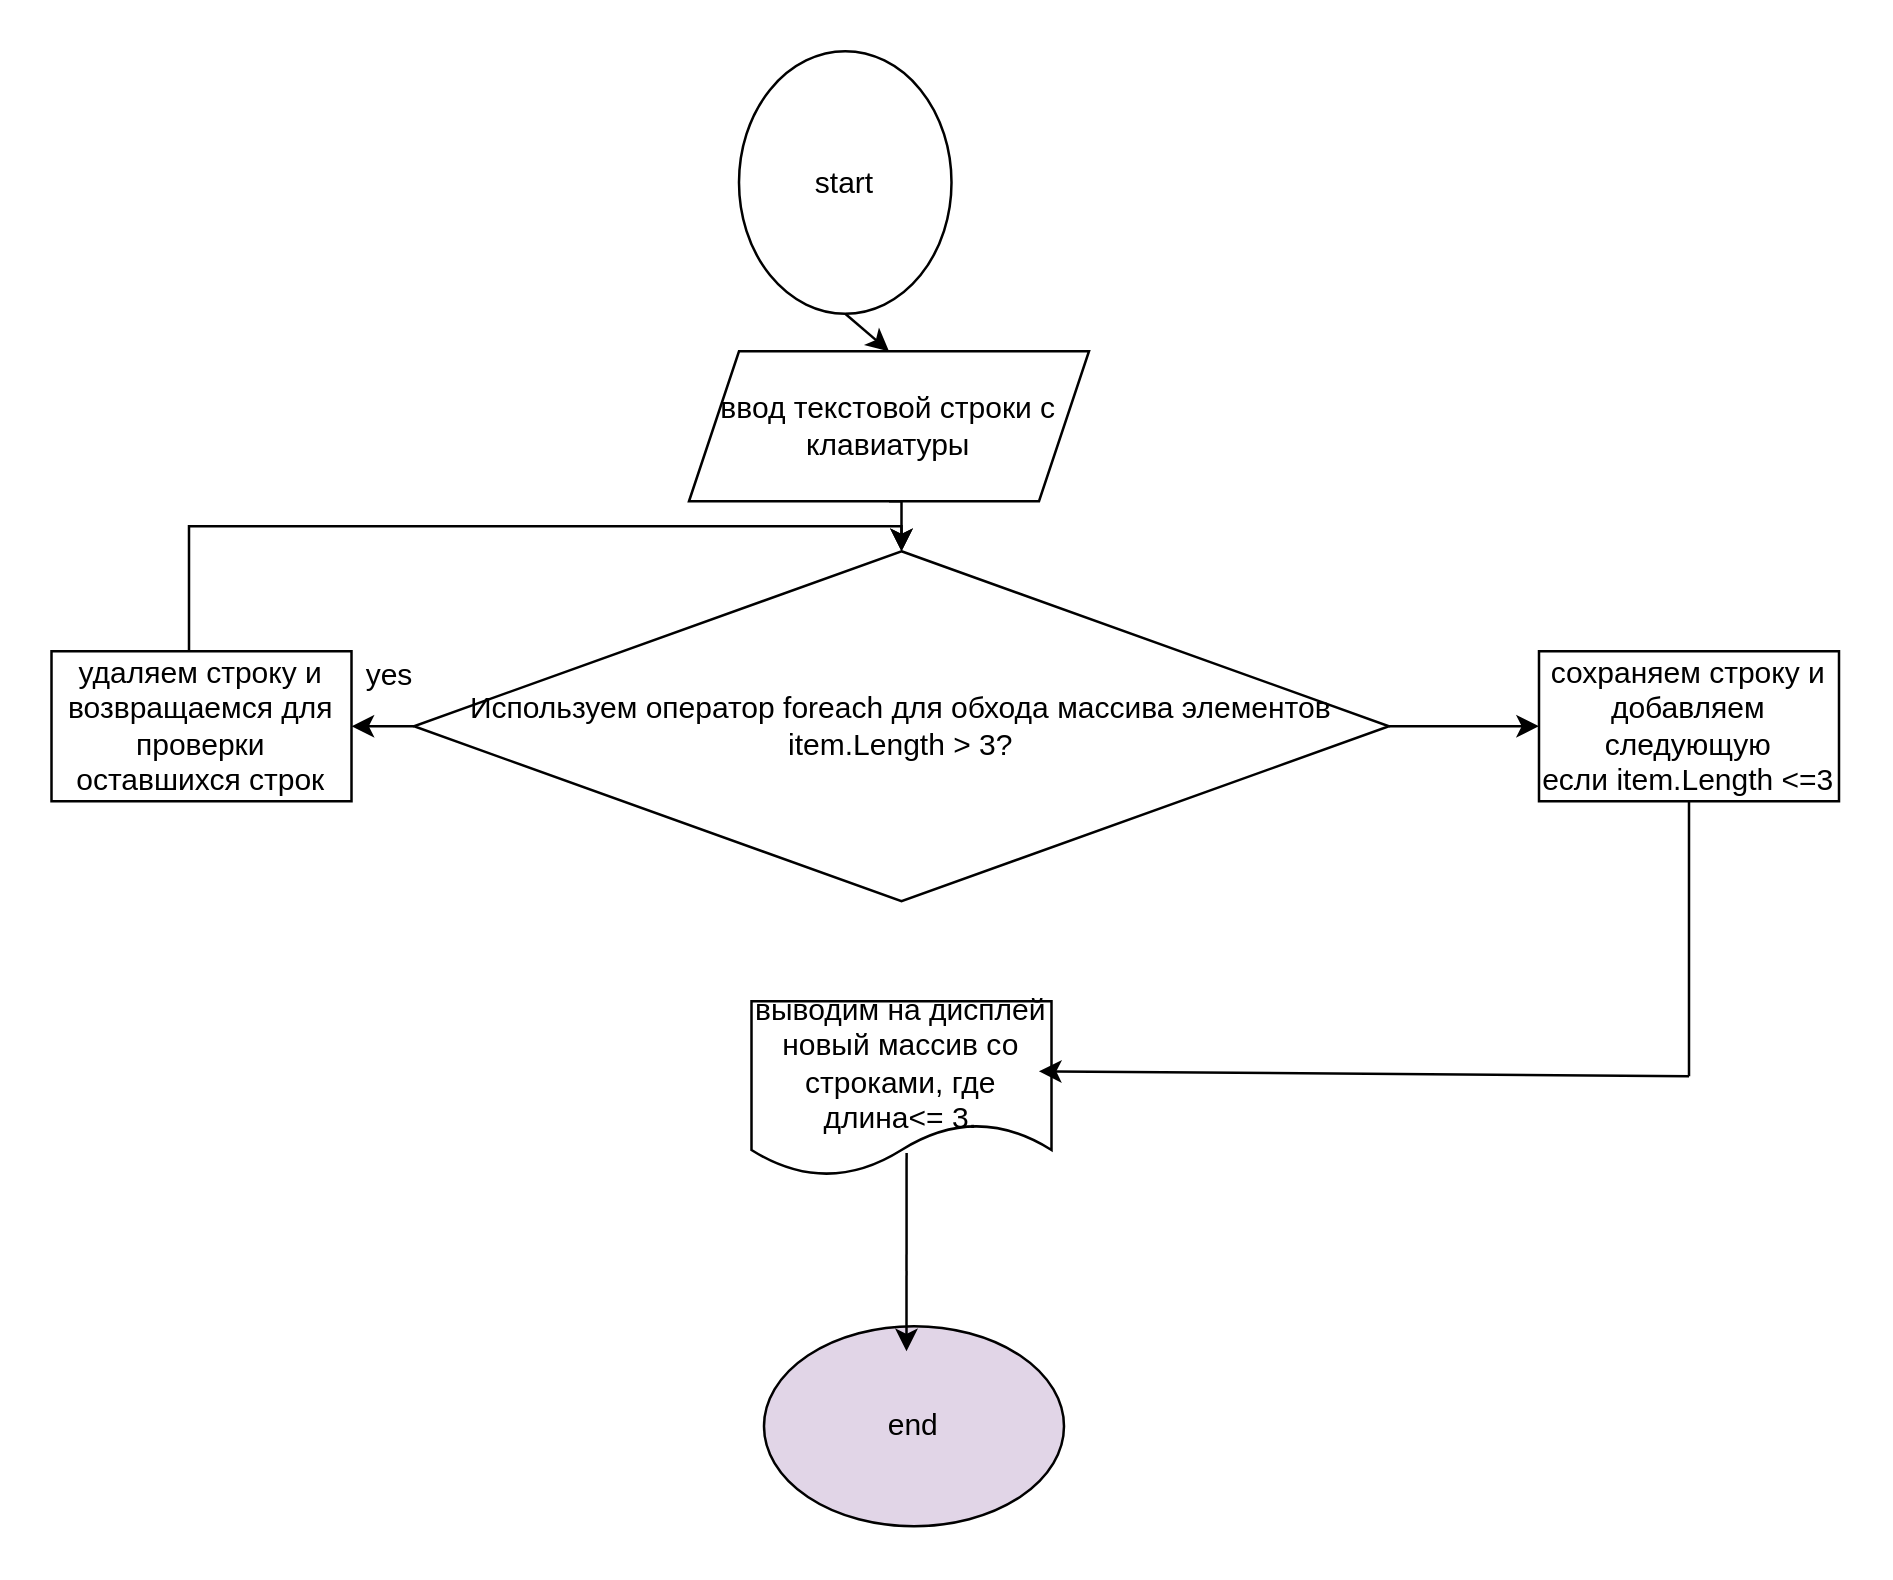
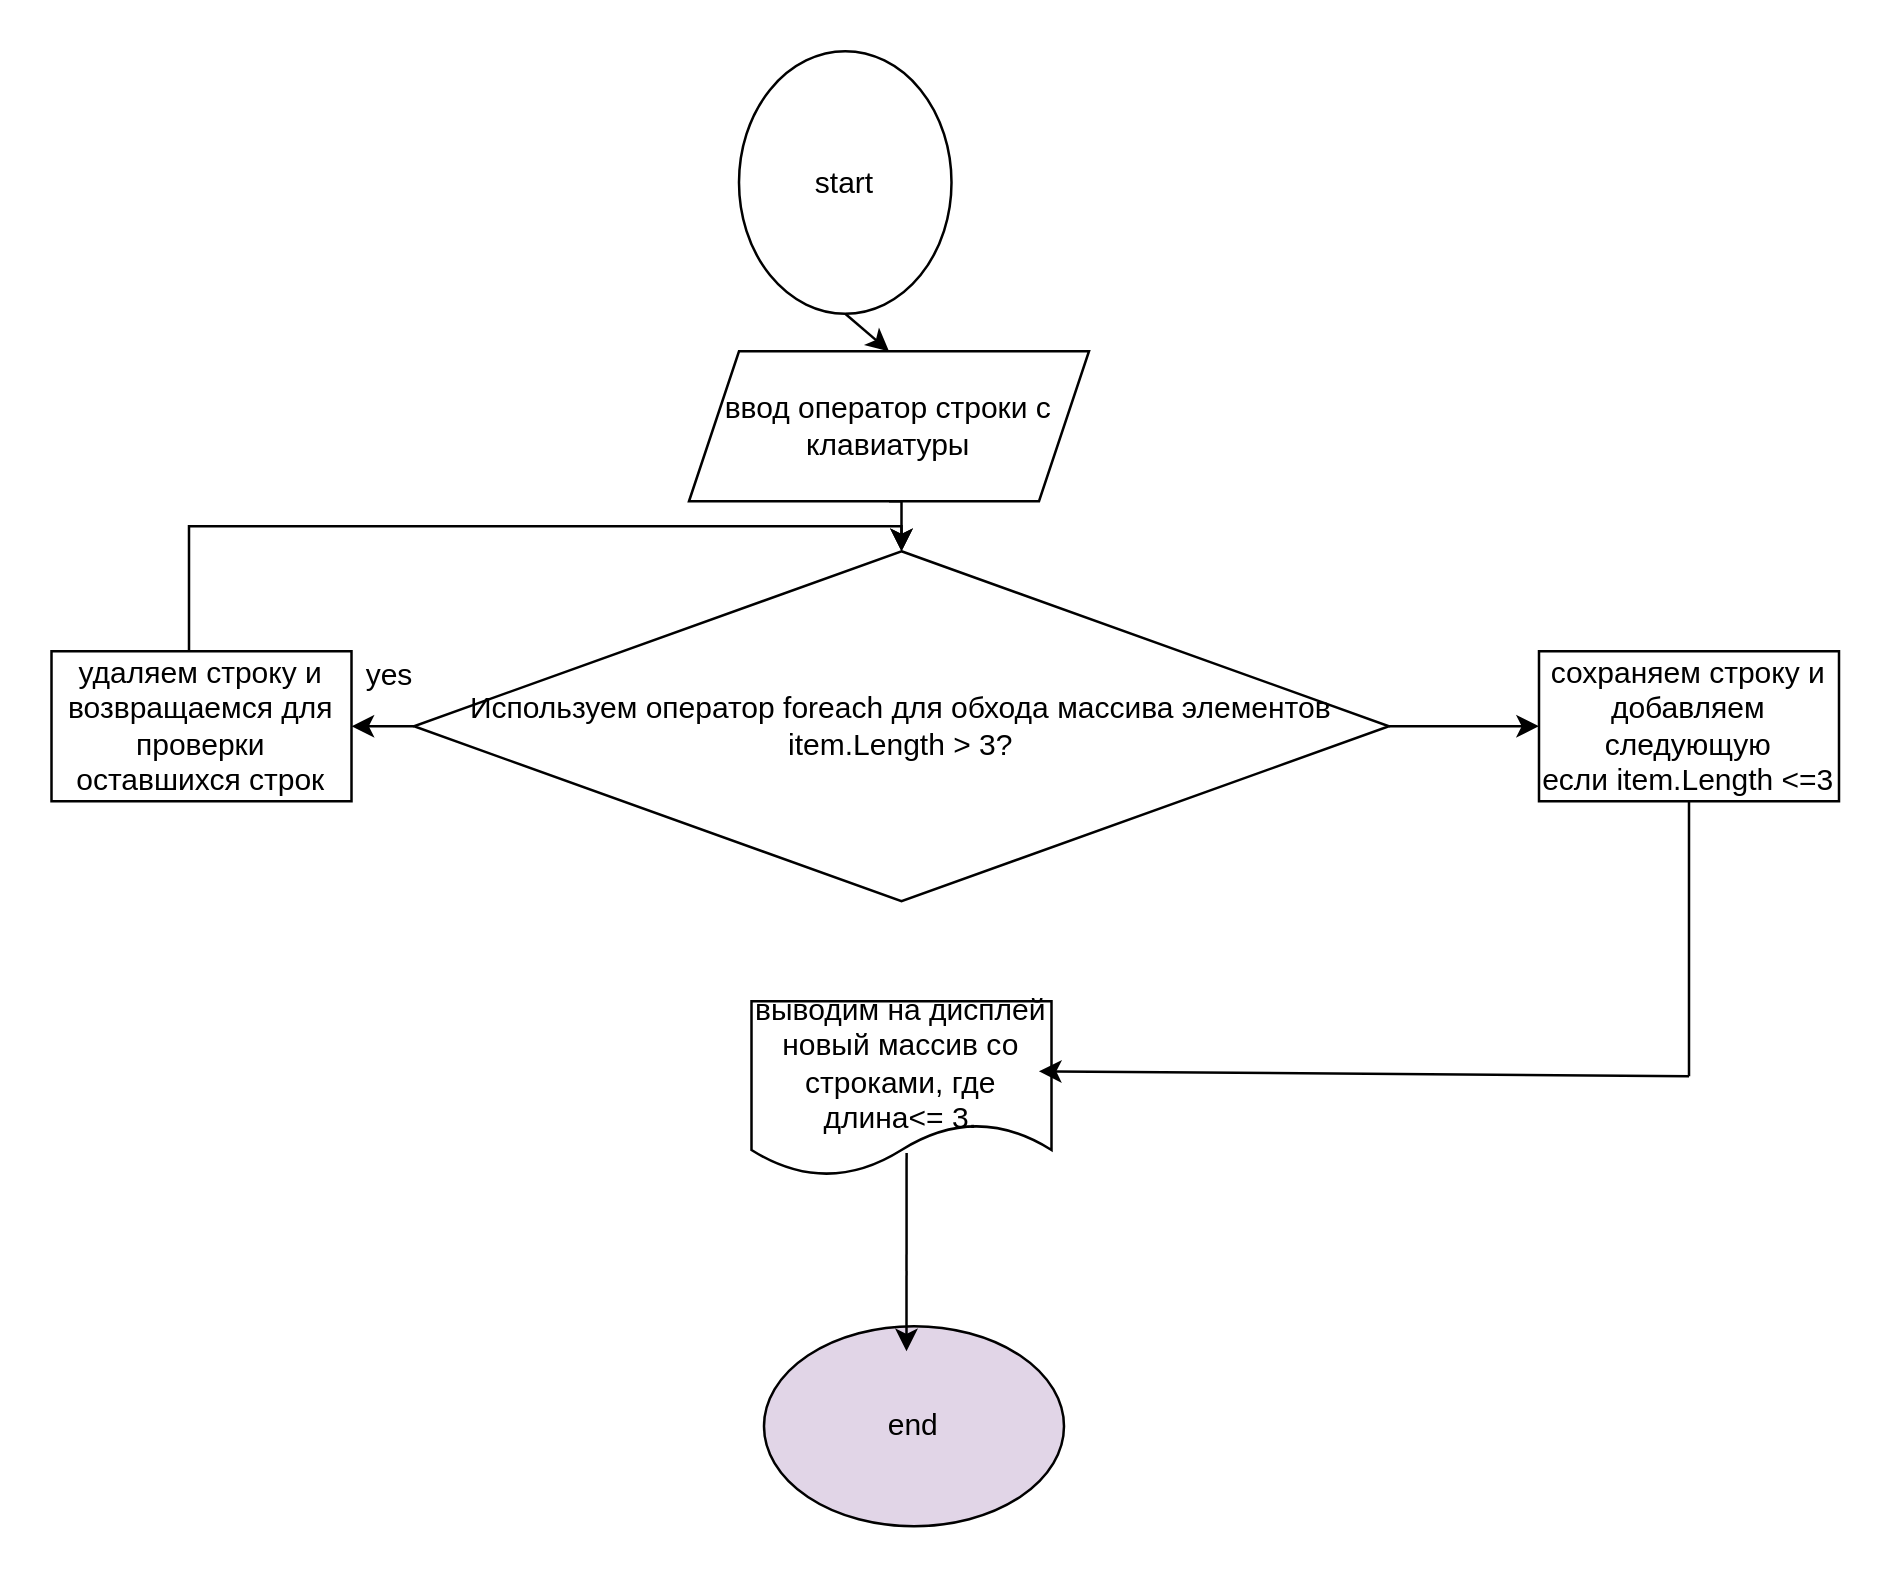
node "ввод текстовой строки с клавиатуры": label "ввод текстовой строки с клавиатуры" -> "ввод оператор строки с клавиатуры"
